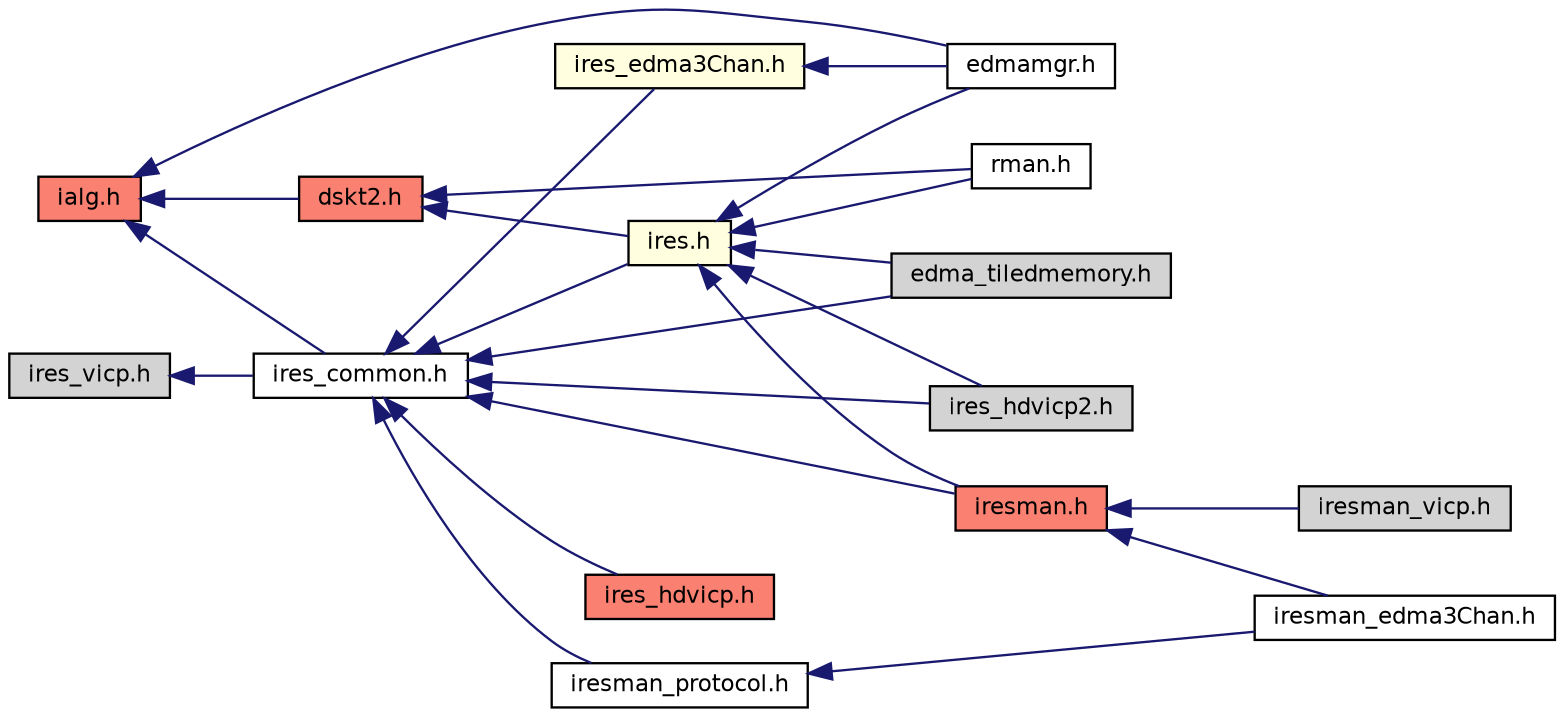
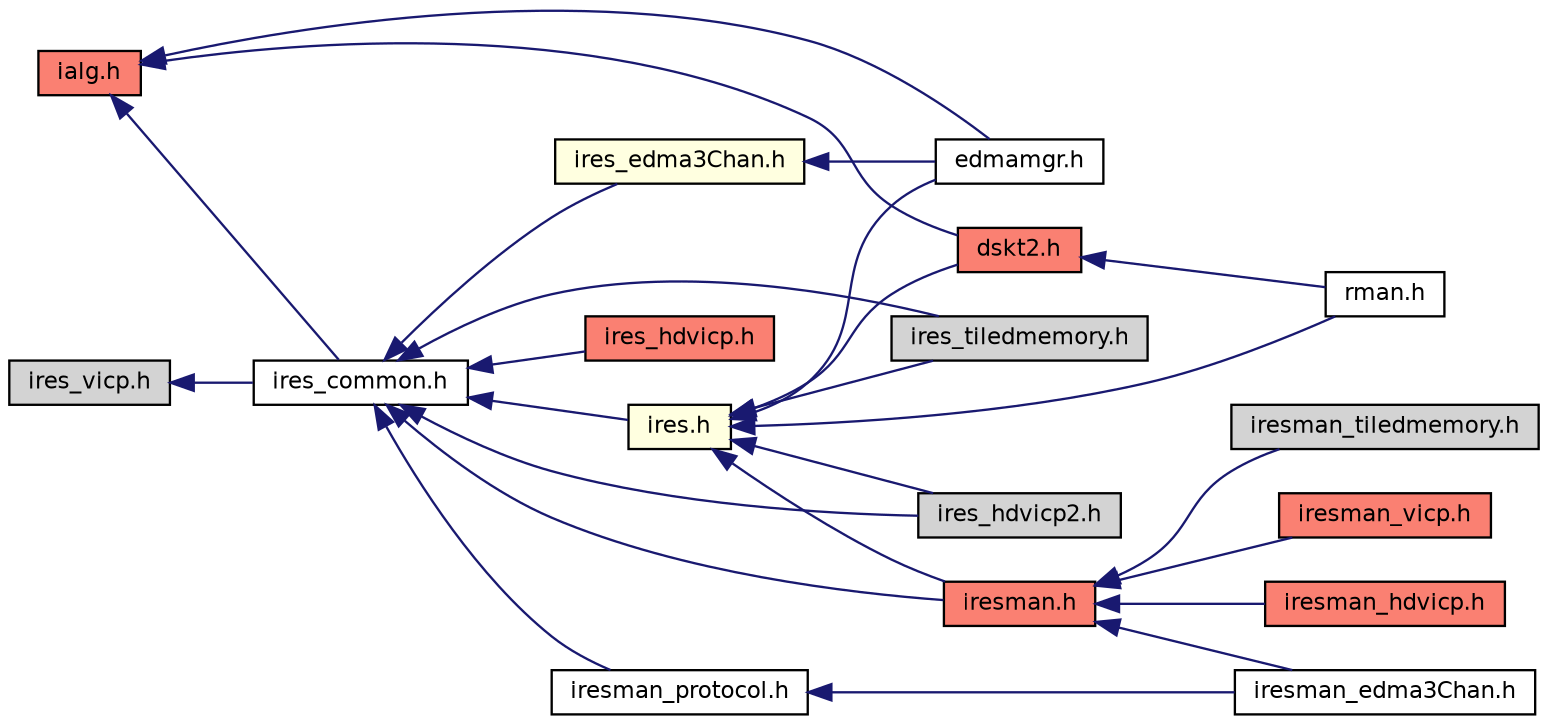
edge "ires.h" -> "dskt2.h": reversed
node "edma_tiledmemory.h": label "edma_tiledmemory.h" -> "ires_tiledmemory.h"
node "iresman_tiledmemory.h": added
node "iresman_vicp.h": fillcolor lightgrey -> salmon
node "iresman_hdvicp.h": added
